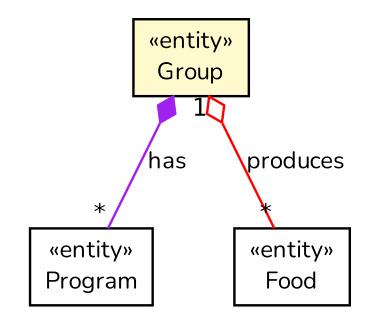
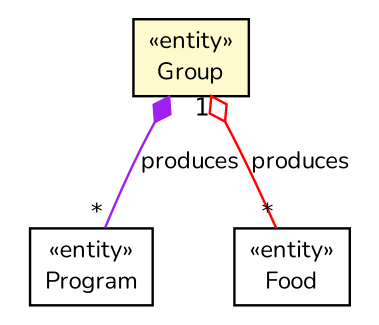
edge "Group" -- "Program": label "has" -> "produces"
